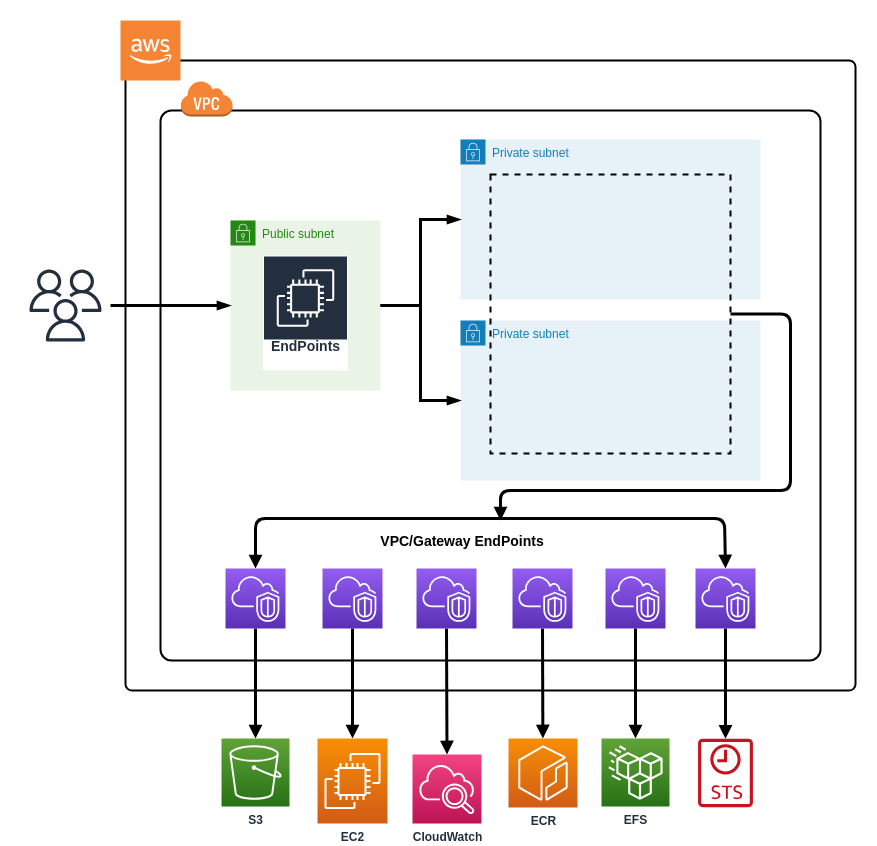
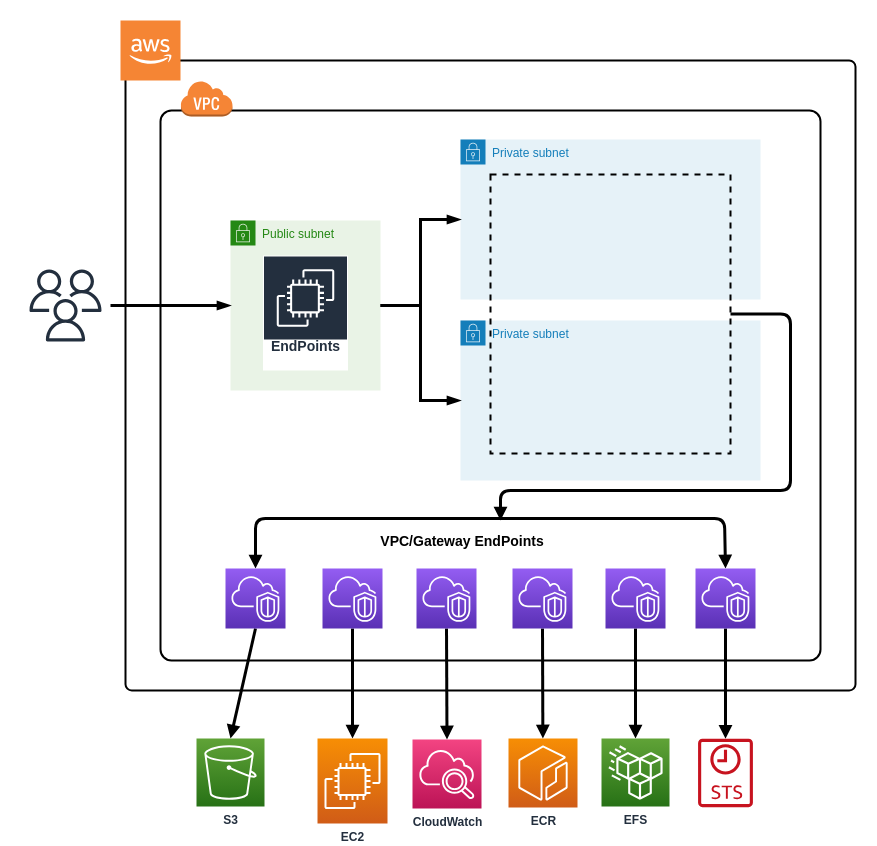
node "S3": moved (256, 773) -> (231, 773)
node "CloudWatch": moved (447, 789) -> (447, 774)
